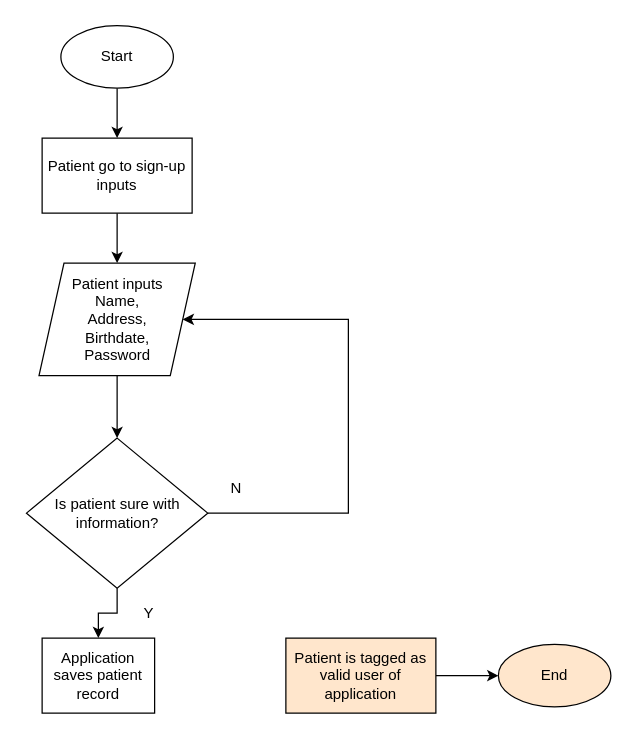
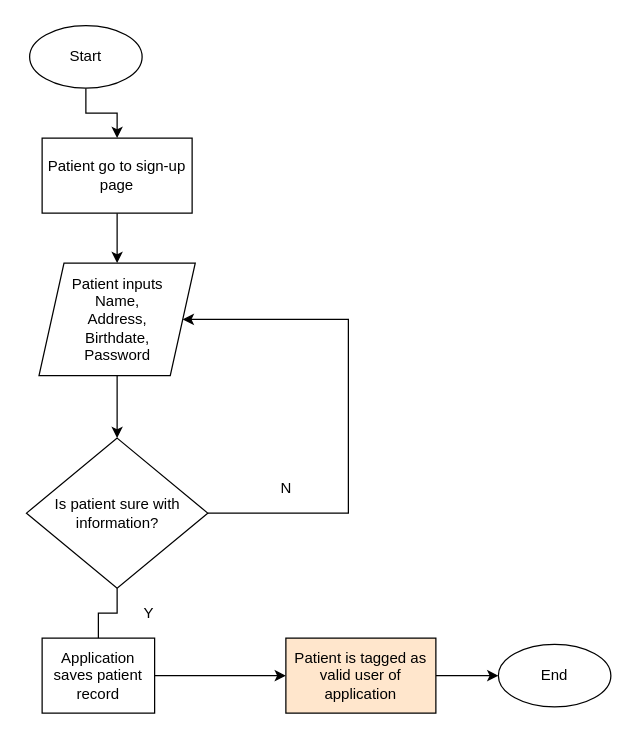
node "Start": moved (117, 57) -> (86, 57)
node "Patient go to sign-up inputs": label "Patient go to sign-up inputs" -> "Patient go to sign-up page"
node "N": moved (236, 488) -> (286, 488)
edge "Is patient sure with information?" -> "Application saves patient record": arrowhead classic -> none
edge "Application saves patient record" -> "Patient is tagged as valid user of application": added
node "End": fillcolor #ffe6cc -> #ffffff
